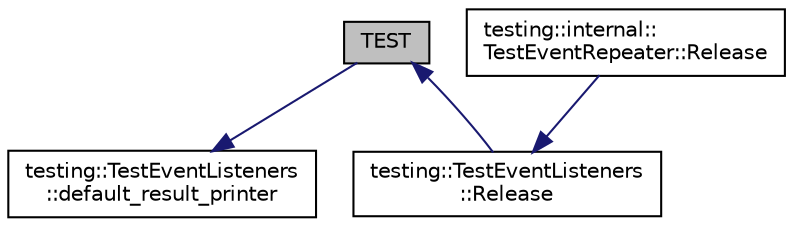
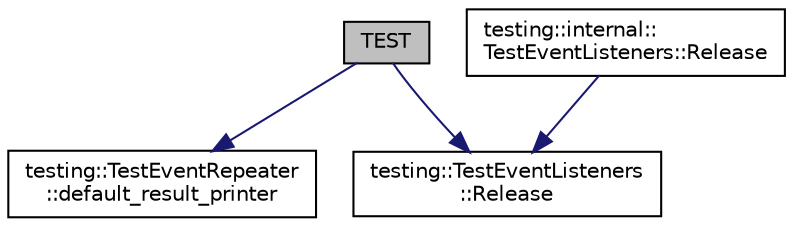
node "testing::internal:: TestEventRepeater::Release": label "testing::internal:: TestEventRepeater::Release" -> "testing::internal:: TestEventListeners::Release"
edge "testing::TestEventListeners ::Release" -> "TEST": reversed
node "testing::TestEventListeners ::default_result_printer": label "testing::TestEventListeners ::default_result_printer" -> "testing::TestEventRepeater ::default_result_printer"
